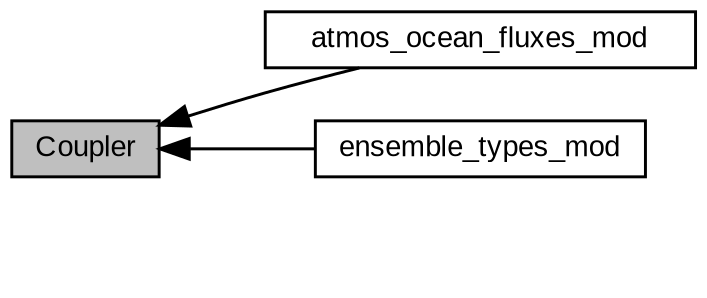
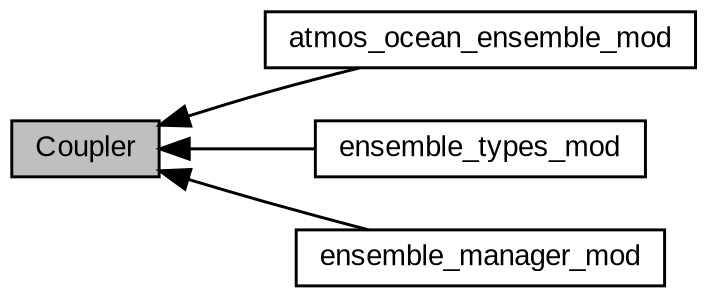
node "atmos_ocean_fluxes_mod": label "atmos_ocean_fluxes_mod" -> "atmos_ocean_ensemble_mod"
node "ensemble_manager_mod": added
